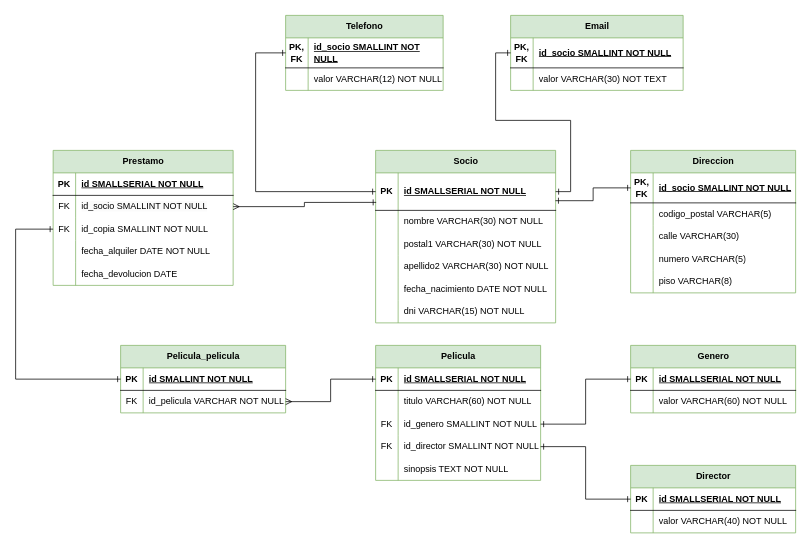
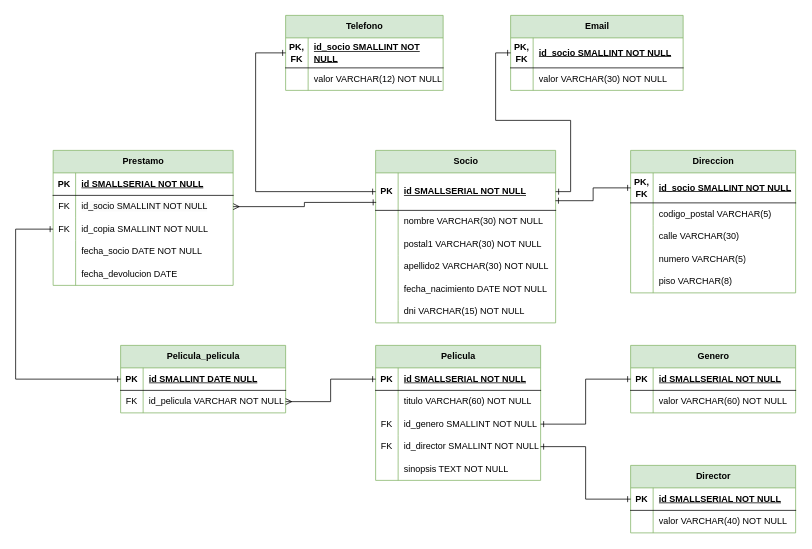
node "valor VARCHAR(30) NOT TEXT": label "valor VARCHAR(30) NOT TEXT" -> "valor VARCHAR(30) NOT NULL"
node "fecha_alquiler DATE NOT NULL": label "fecha_alquiler DATE NOT NULL" -> "fecha_socio DATE NOT NULL"
node "id SMALLINT NOT NULL": label "id SMALLINT NOT NULL" -> "id SMALLINT DATE NULL"
